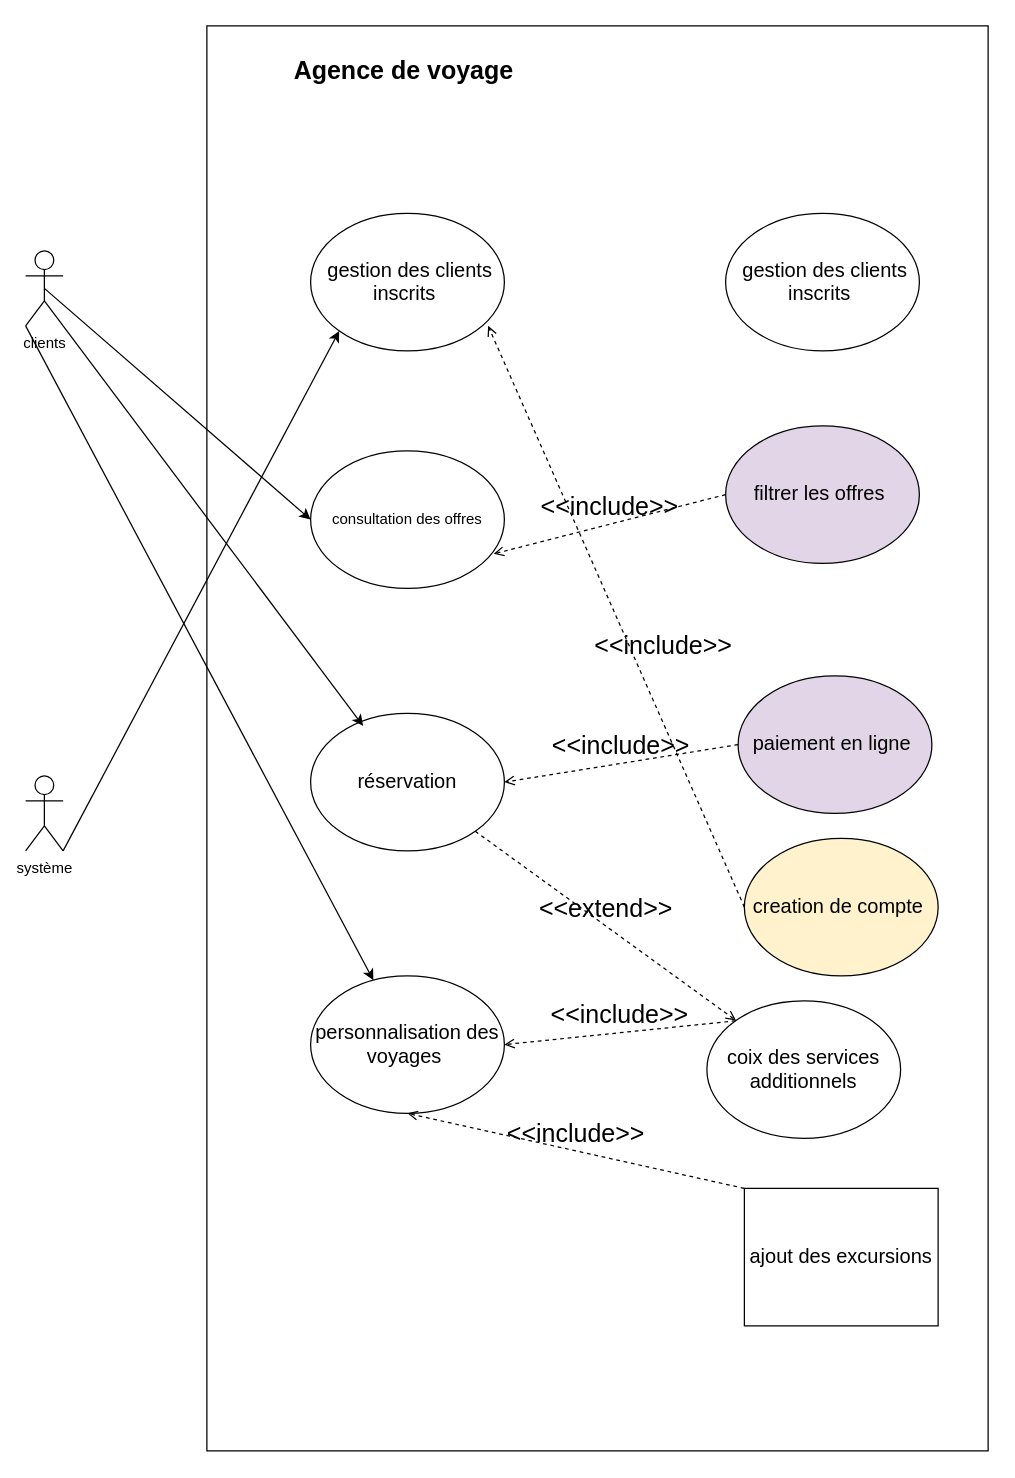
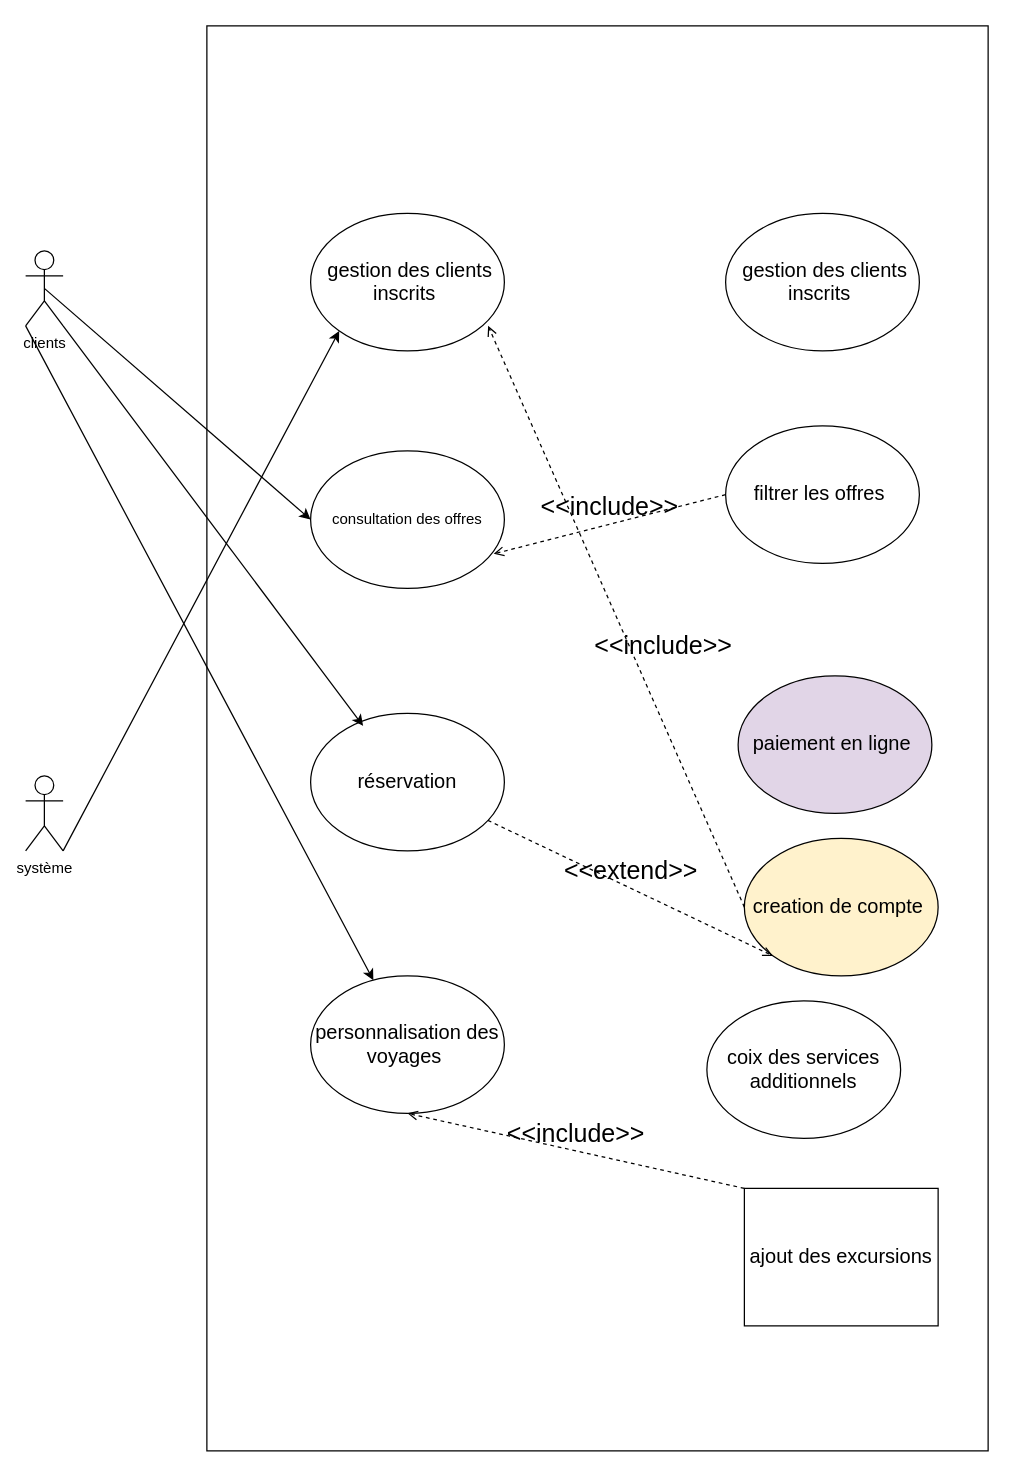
node "Agence de voyage": removed
node "filtrer les offres": fillcolor #e1d5e7 -> #ffffff
edge "paiement en ligne" -> "réservation": removed, label "<<include>>"
edge "réservation" -> "coix des services additionnels": now "réservation" -> "creation de compte"
edge "coix des services additionnels" -> "personnalisation des voyages": removed, label "<<include>>"
